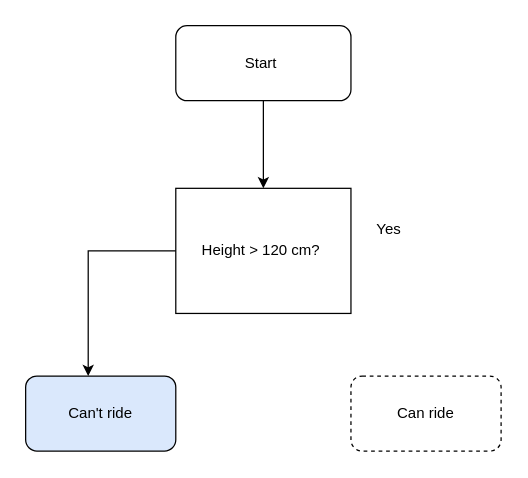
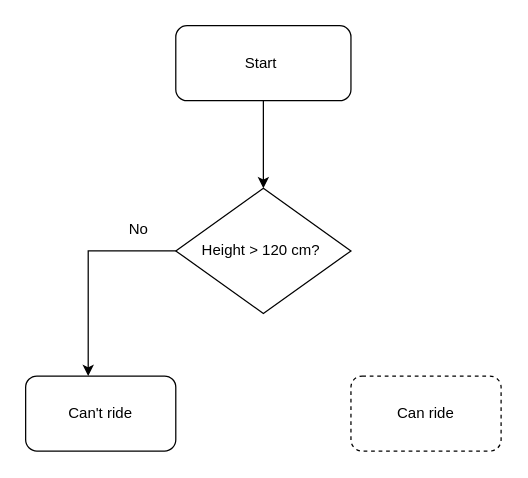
node "No": added
node "Yes": removed
node "Height > 120 cm?": shape rectangle -> diamond
node "Can't ride": fillcolor #dae8fc -> #ffffff
